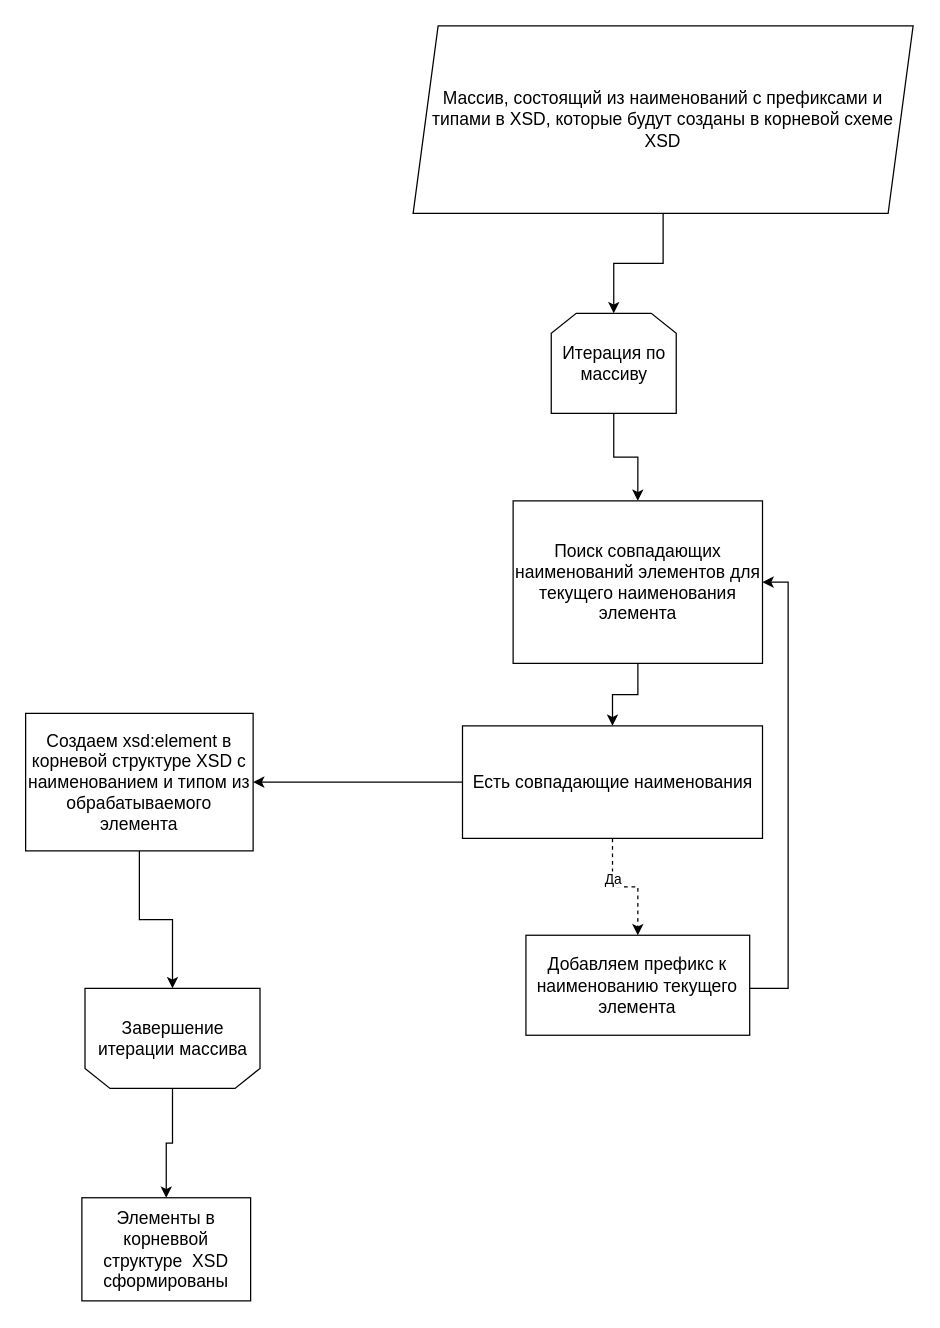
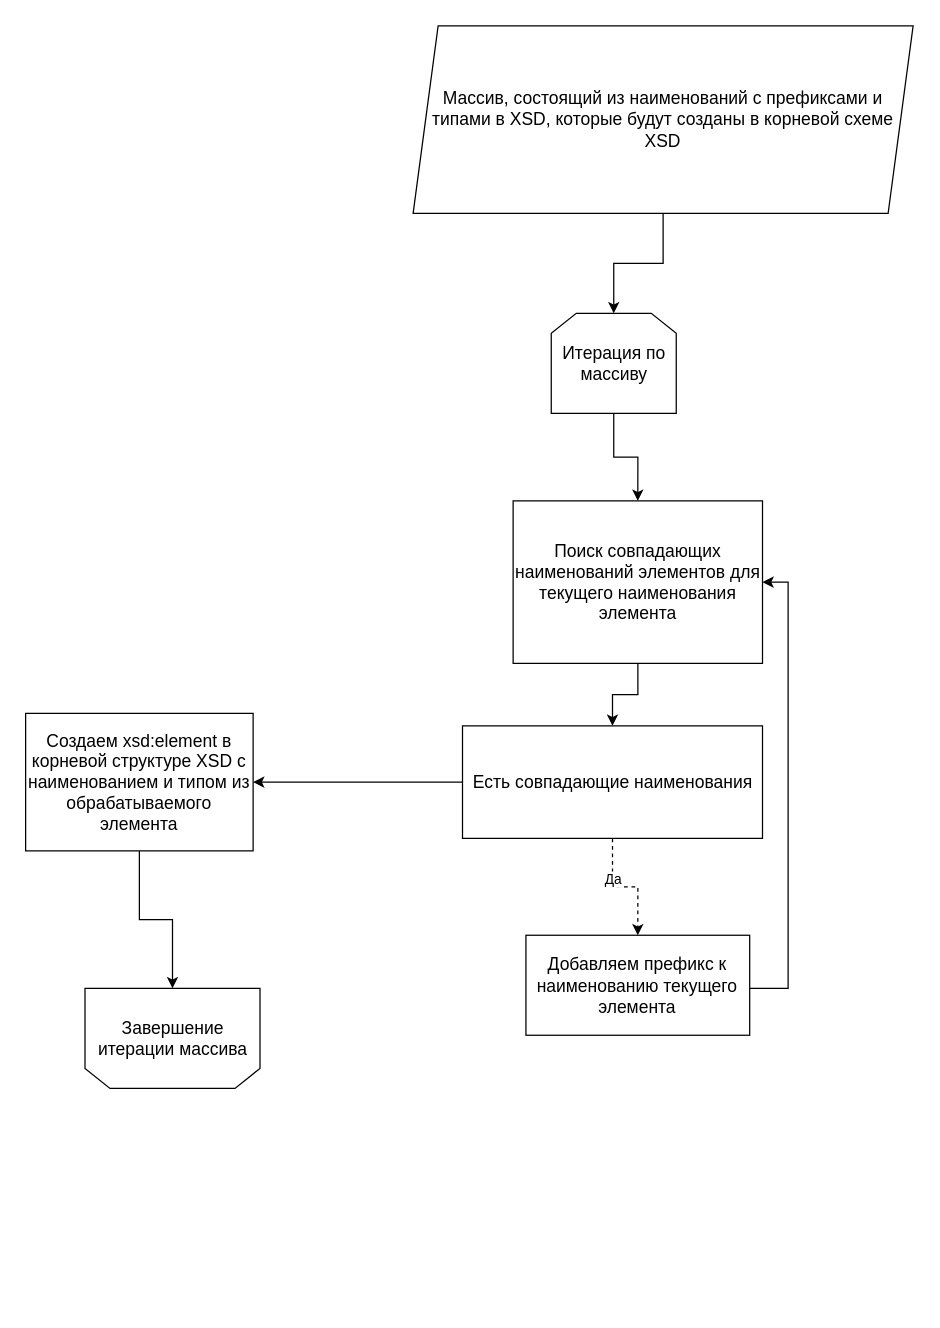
edge "Завершение итерации массива" -> "Элементы в корневвой структуре XSD сформированы": removed
node "Элементы в корневвой структуре XSD сформированы": removed
